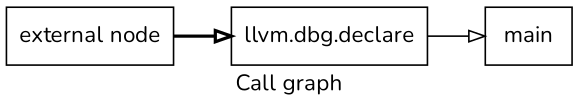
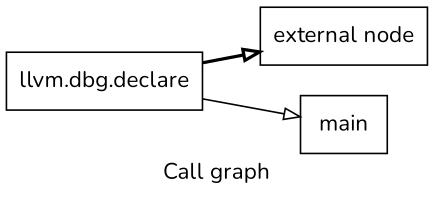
edge "external node" -> "llvm.dbg.declare": reversed
